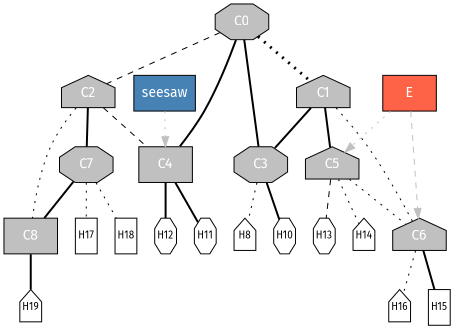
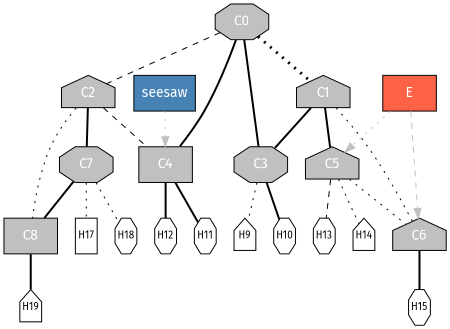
node "H18": shape box -> octagon
node "H8": label "H8" -> "H9"
node "H16": removed
node "H15": shape box -> octagon
